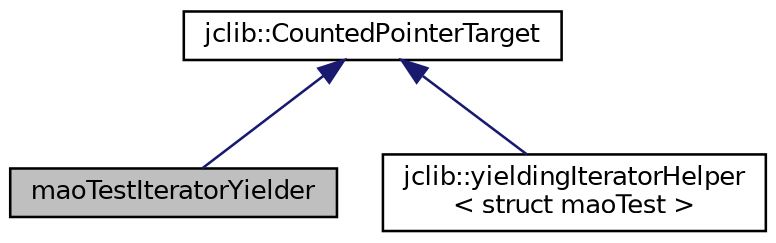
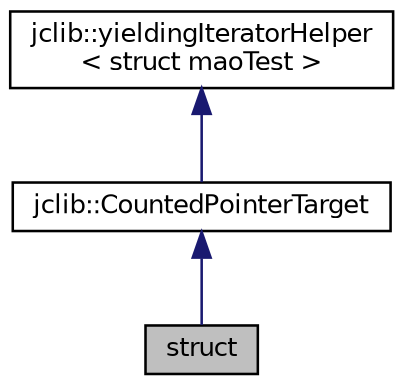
edge "jclib::yieldingIteratorHelper < struct maoTest >" -> "jclib::CountedPointerTarget": reversed
node "maoTestIteratorYielder": label "maoTestIteratorYielder" -> "struct"
